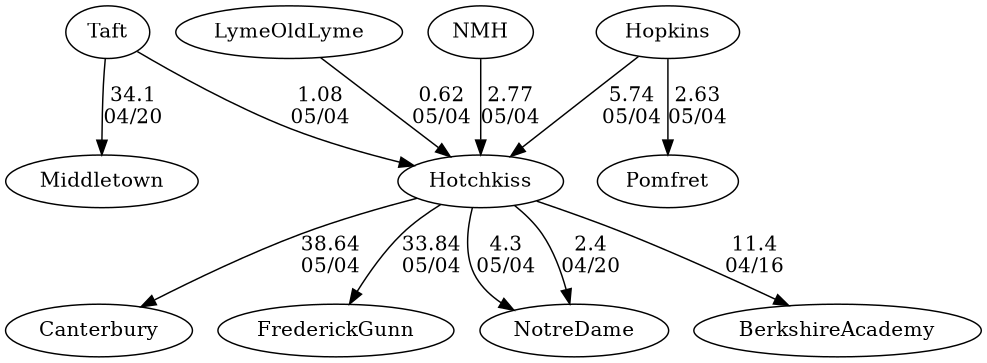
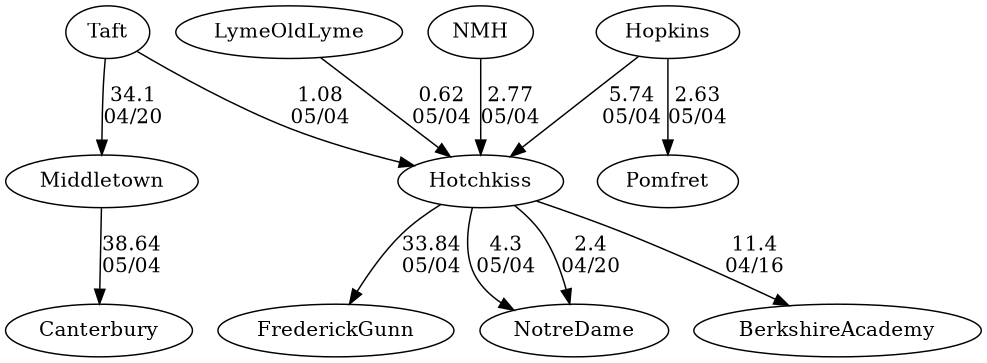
edge "Hotchkiss" -> "Canterbury": now "Middletown" -> "Canterbury"
